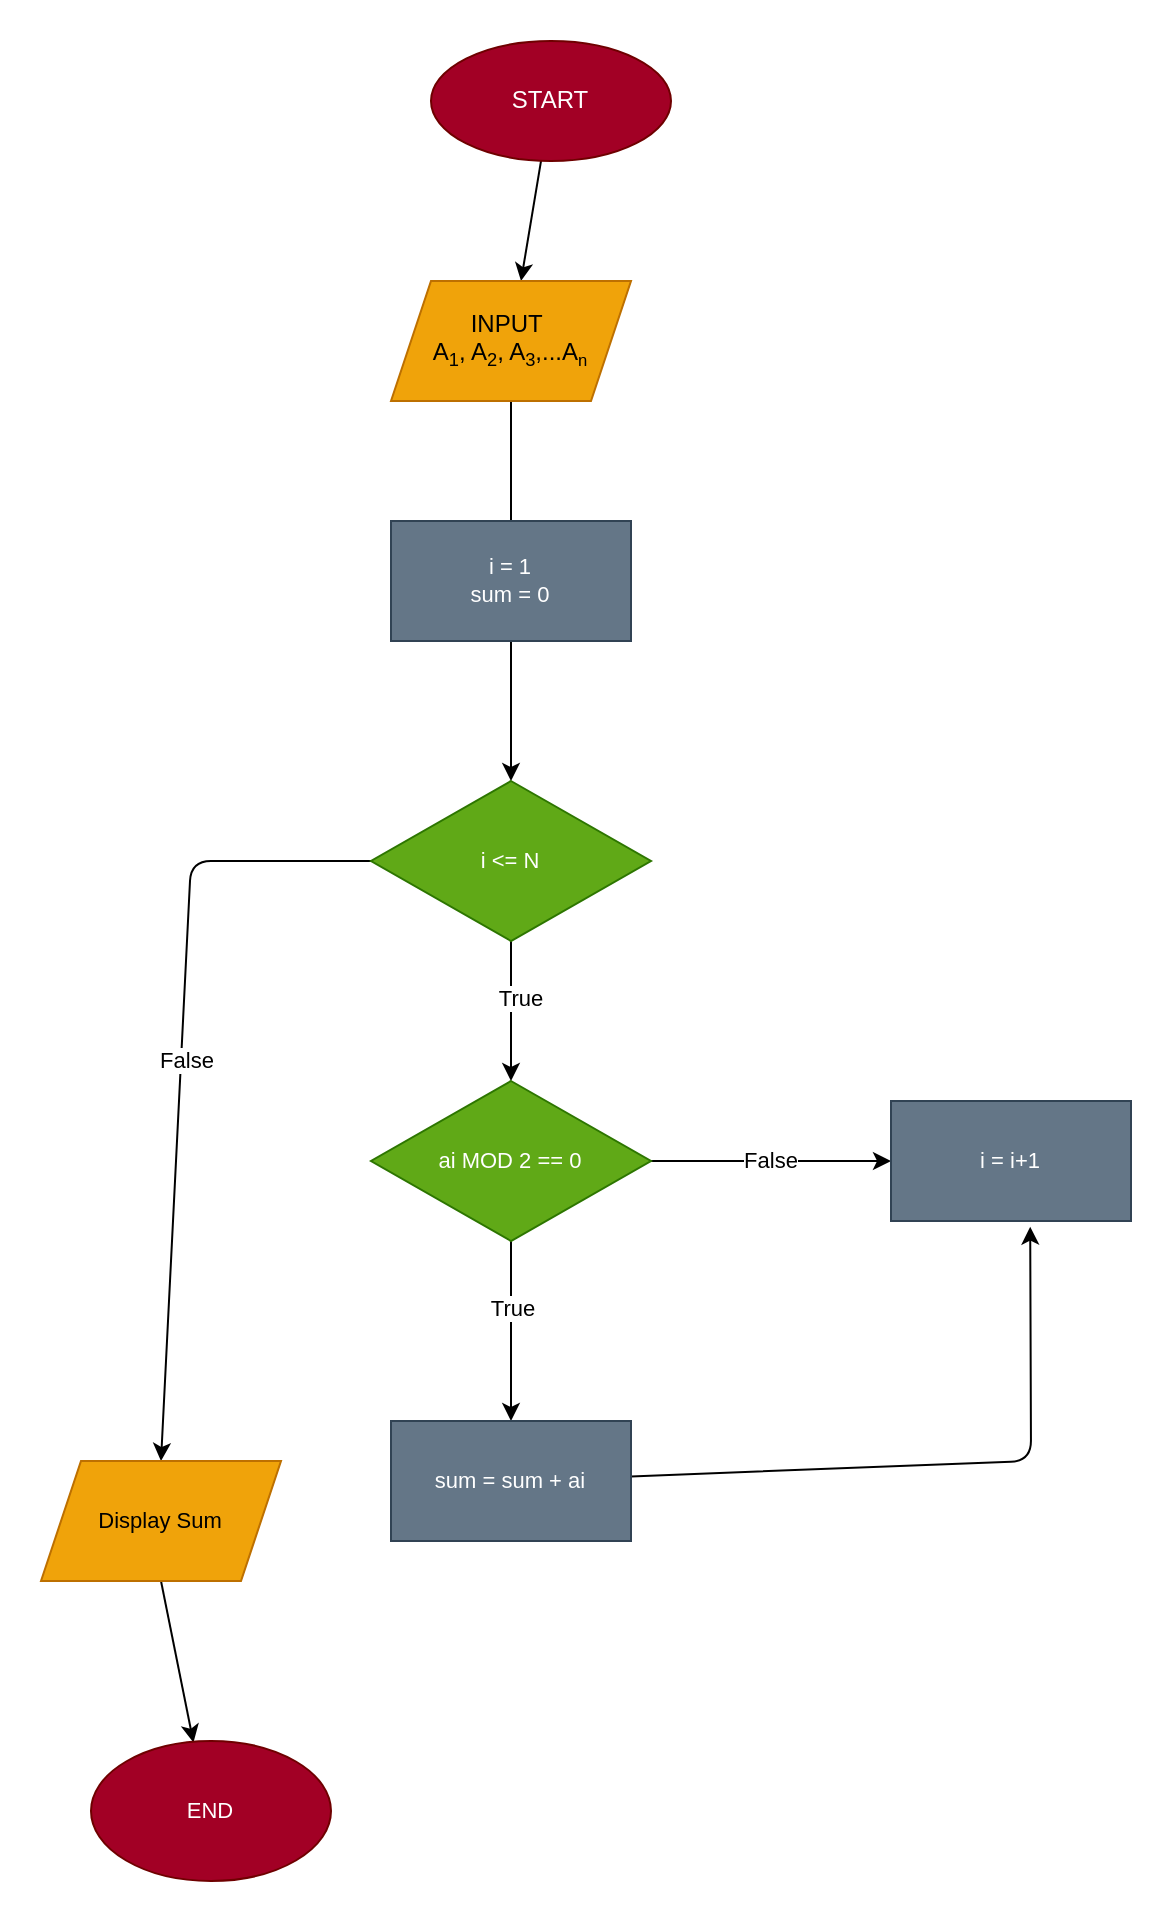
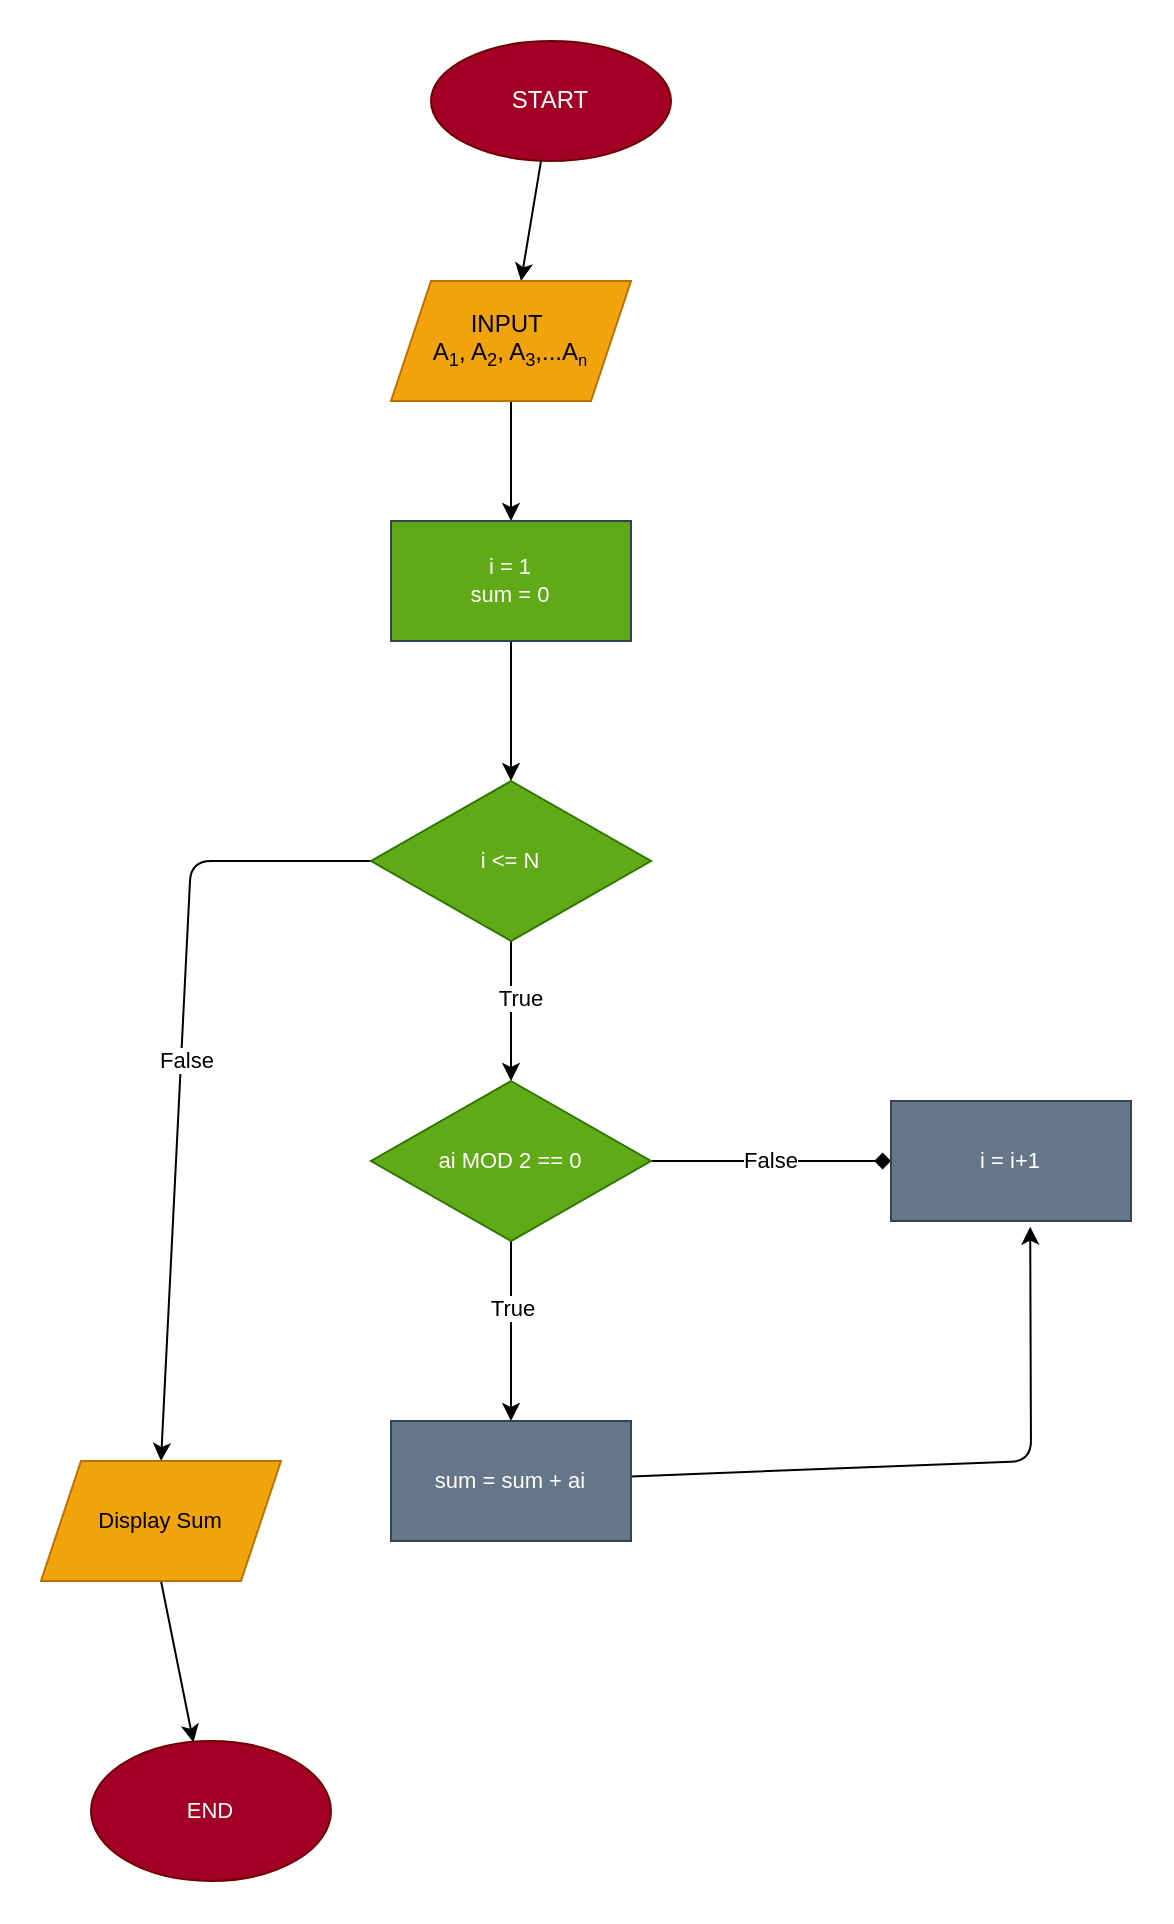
edge "INPUT A1, A2, A3,...An" -- "i = 1 sum = 0": arrowhead none -> classic
node "i = 1 sum = 0": fillcolor #647687 -> #60a917
edge "ai MOD 2 == 0" -> "i = i+1": arrowhead classic -> diamond
